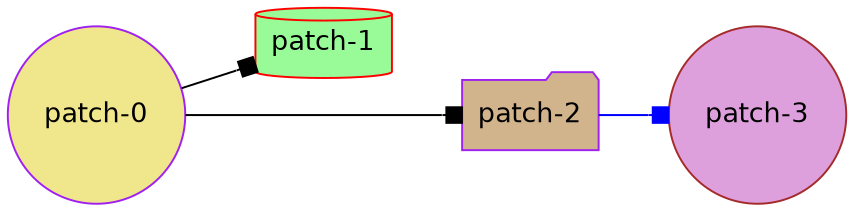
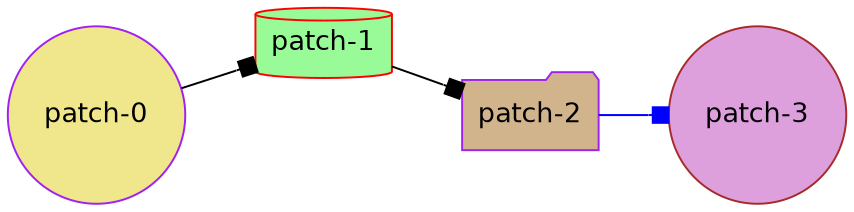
edge "patch-0" -> "patch-2": now "patch-1" -> "patch-2"
